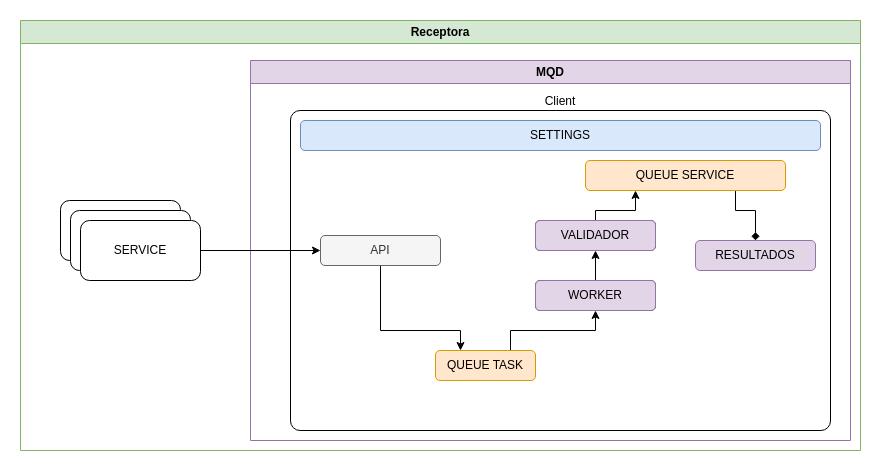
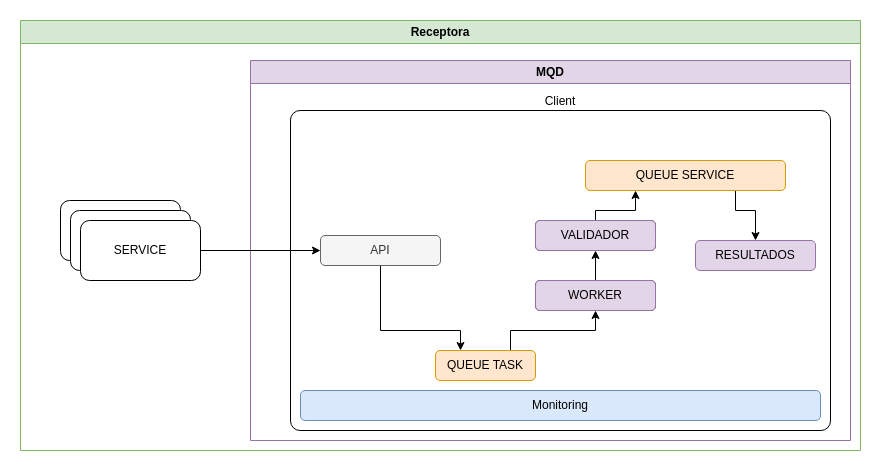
node "SETTINGS": removed
edge "QUEUE SERVICE" -> "RESULTADOS": arrowhead diamond -> classic
node "Monitoring": added
